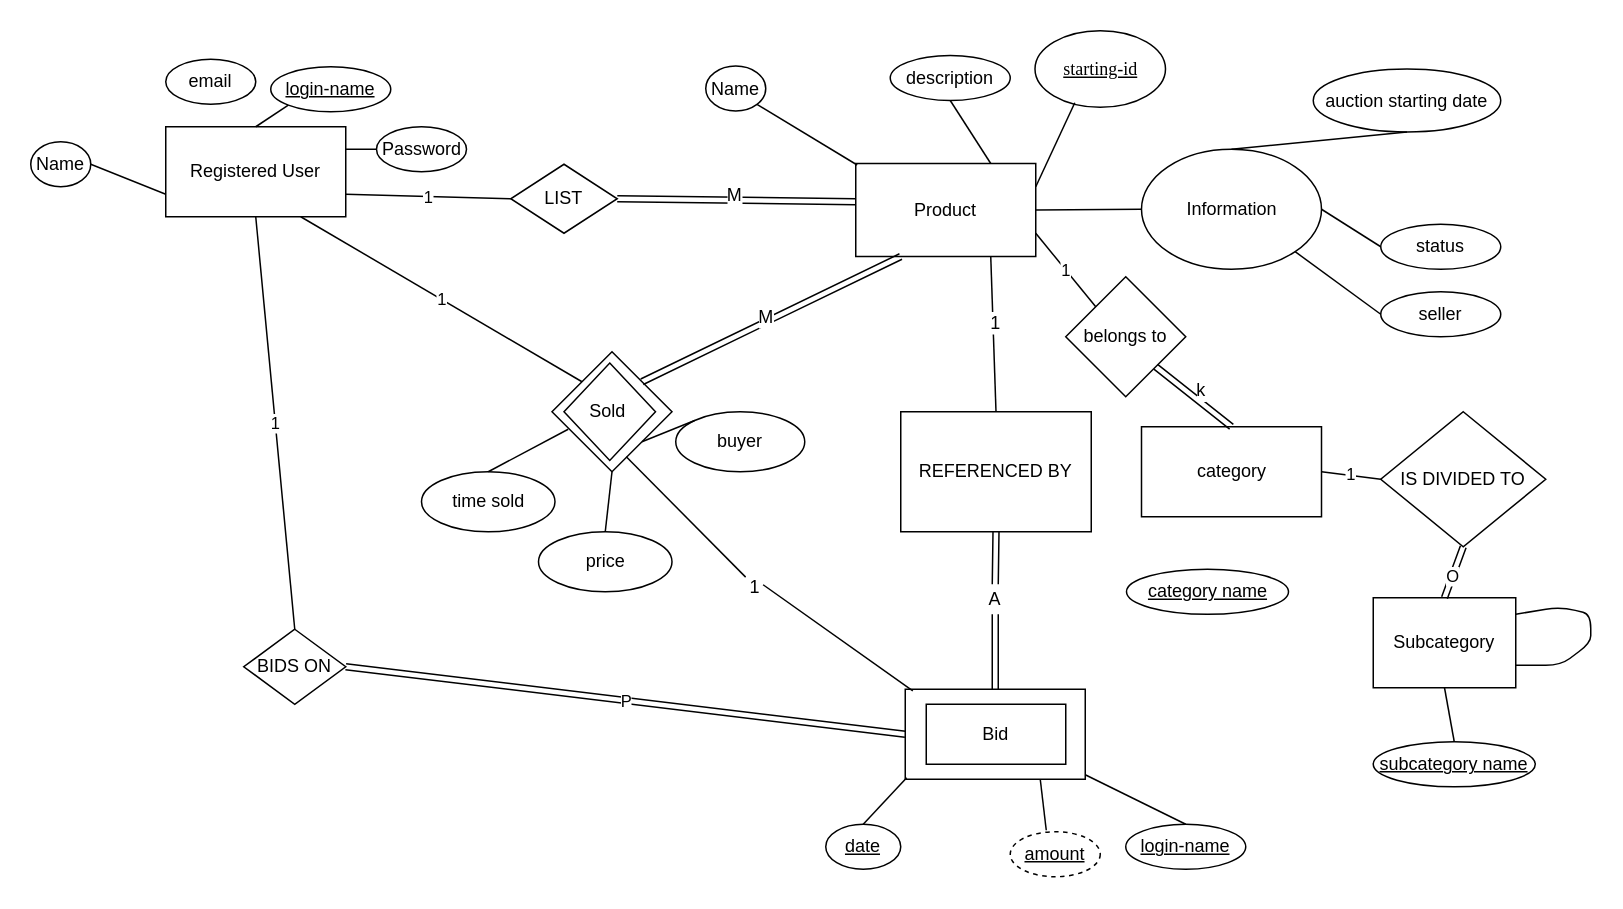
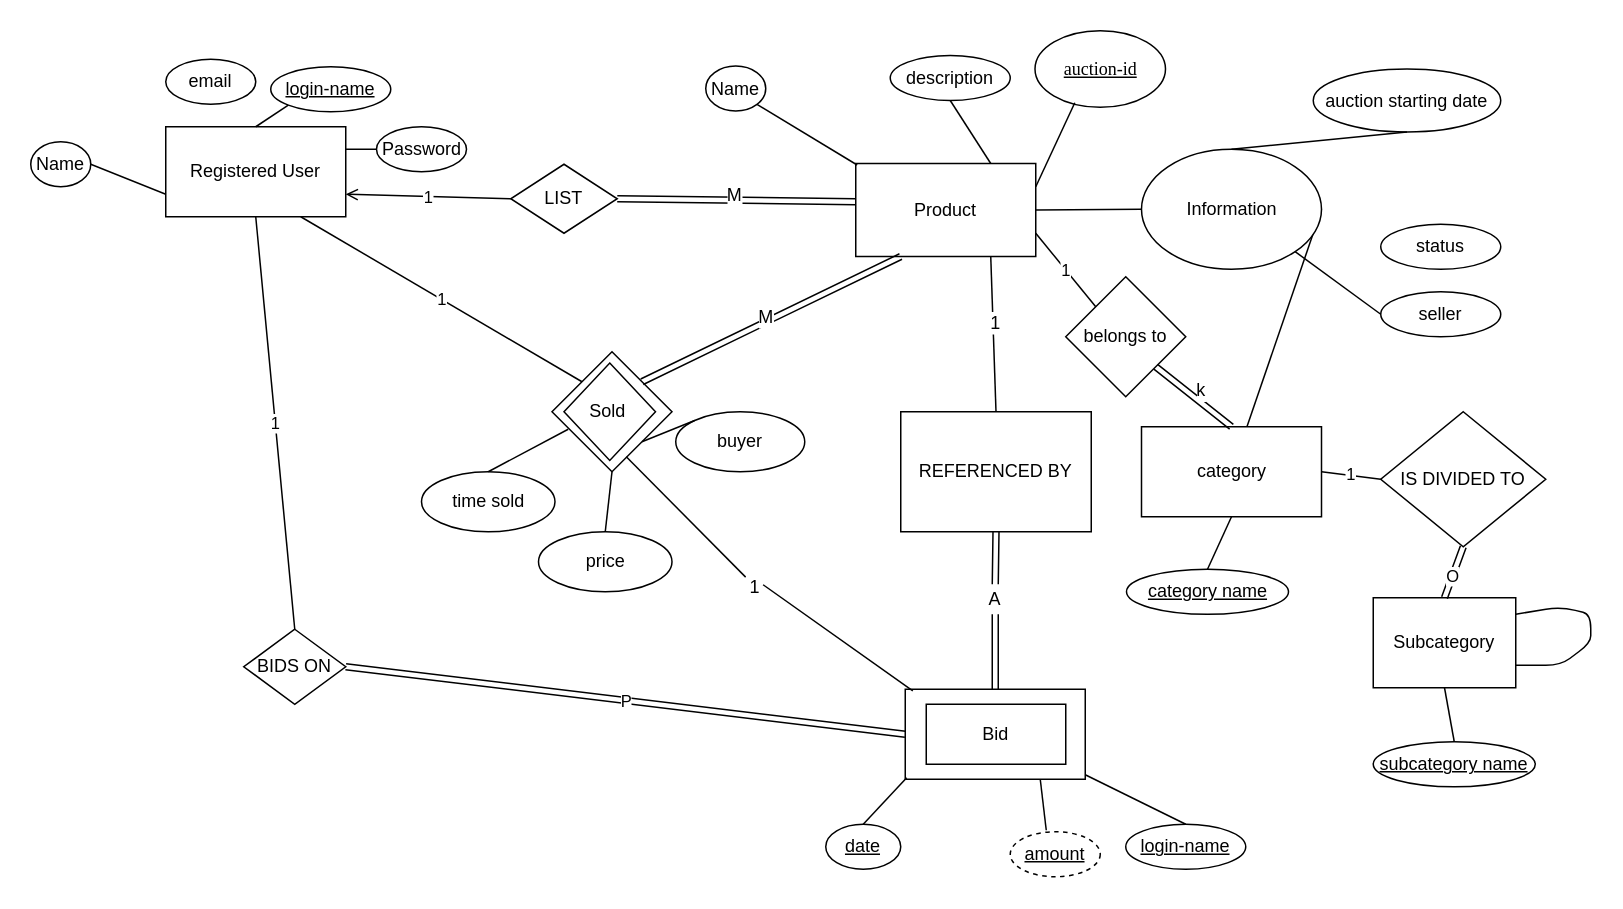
node "starting-id": label "starting-id" -> "auction-id"
edge "Registered User" -- "LIST": arrowhead none -> open
edge "Information" -- "status": now "Information" -- "category"
edge "category" -- "category name": added
